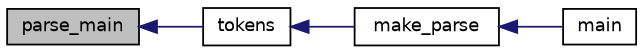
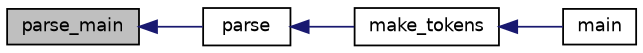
node "tokens": label "tokens" -> "parse"
node "make_parse": label "make_parse" -> "make_tokens"
